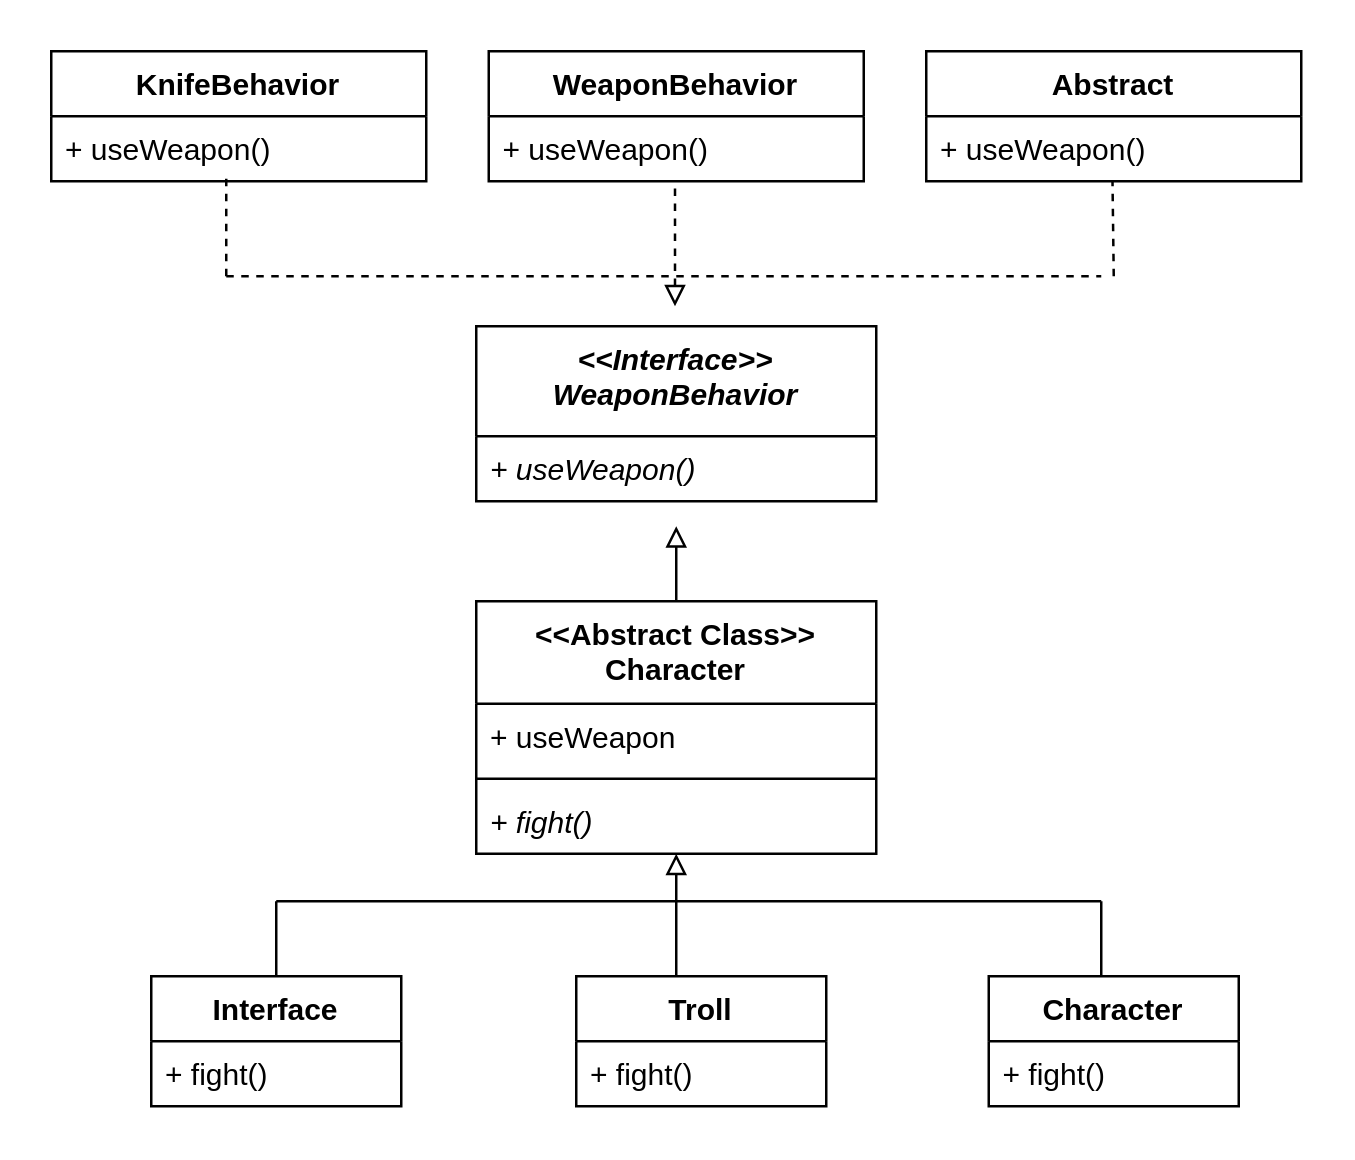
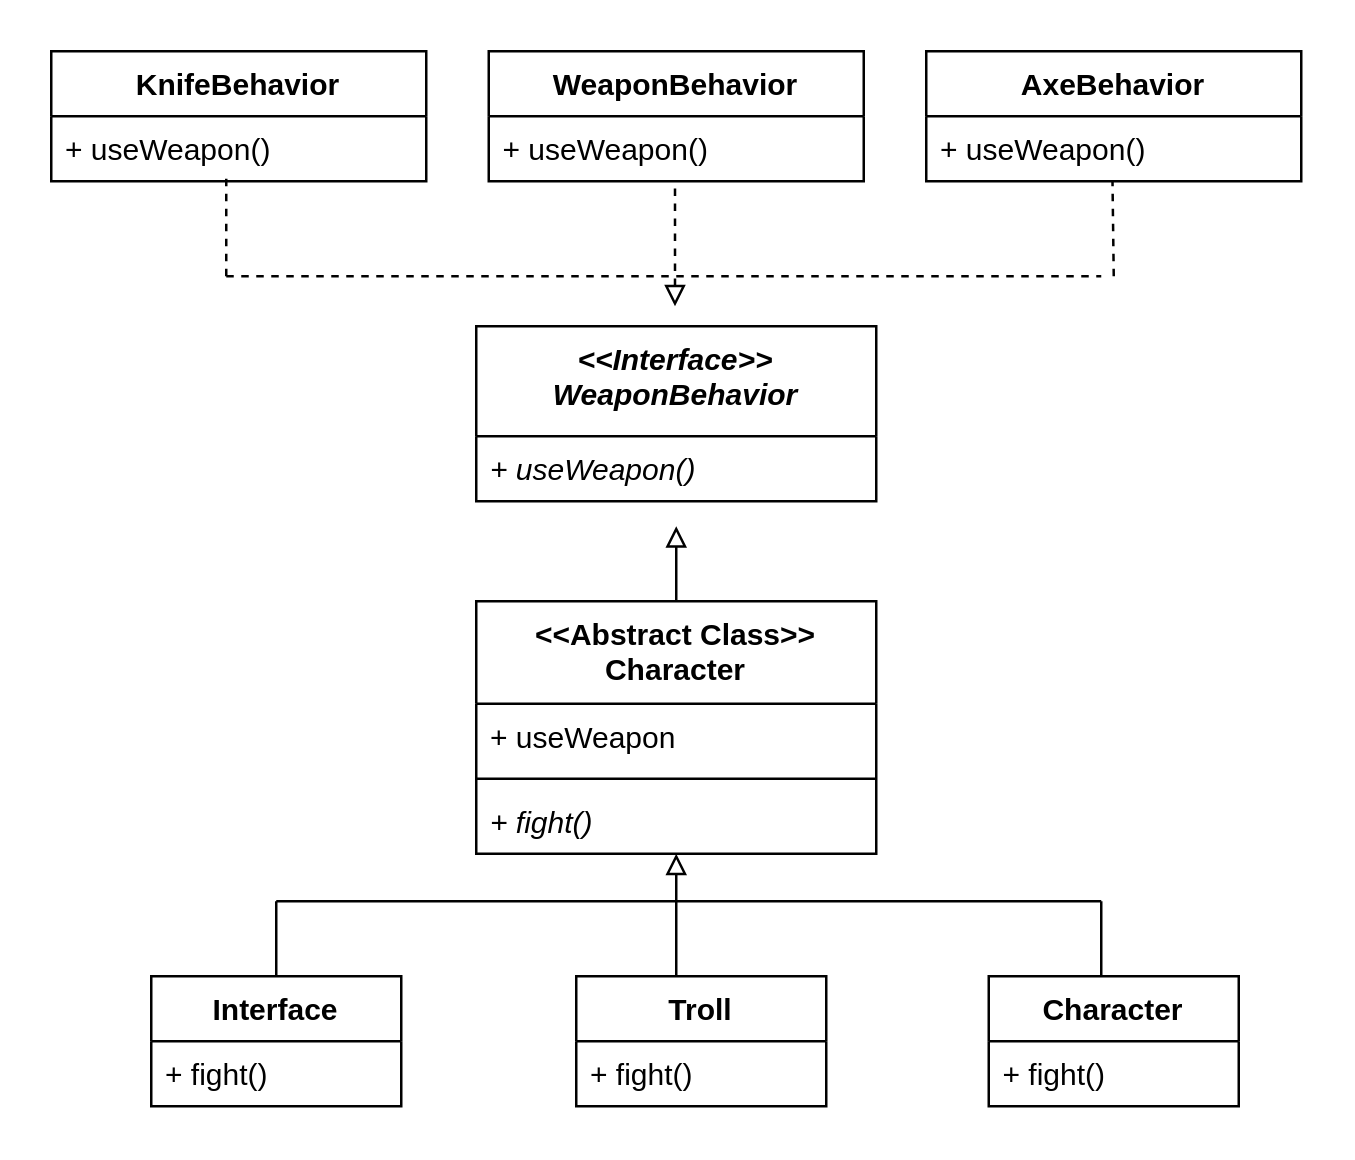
node "Abstract": label "Abstract" -> "AxeBehavior"
